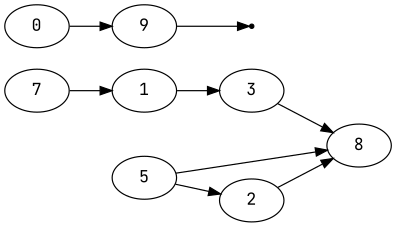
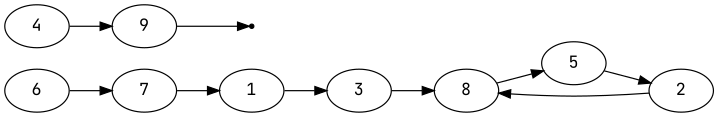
node "0": label "0" -> "4"
node "6": added
edge "5" -> "8": reversed
